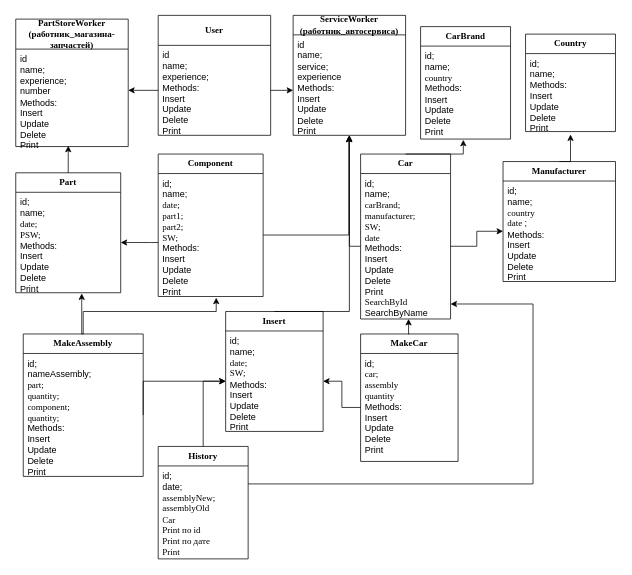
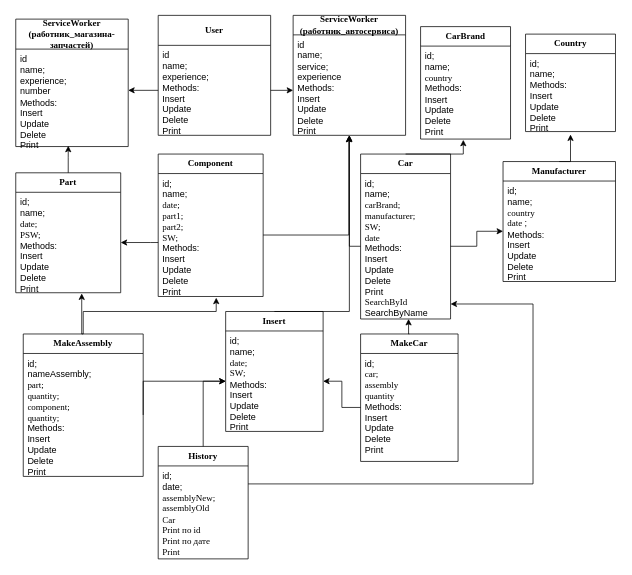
node "PartStoreWorker (работник_магазина-запчастей)": label "PartStoreWorker (работник_магазина-запчастей)" -> "ServiceWorker (работник_магазина-запчастей)"
